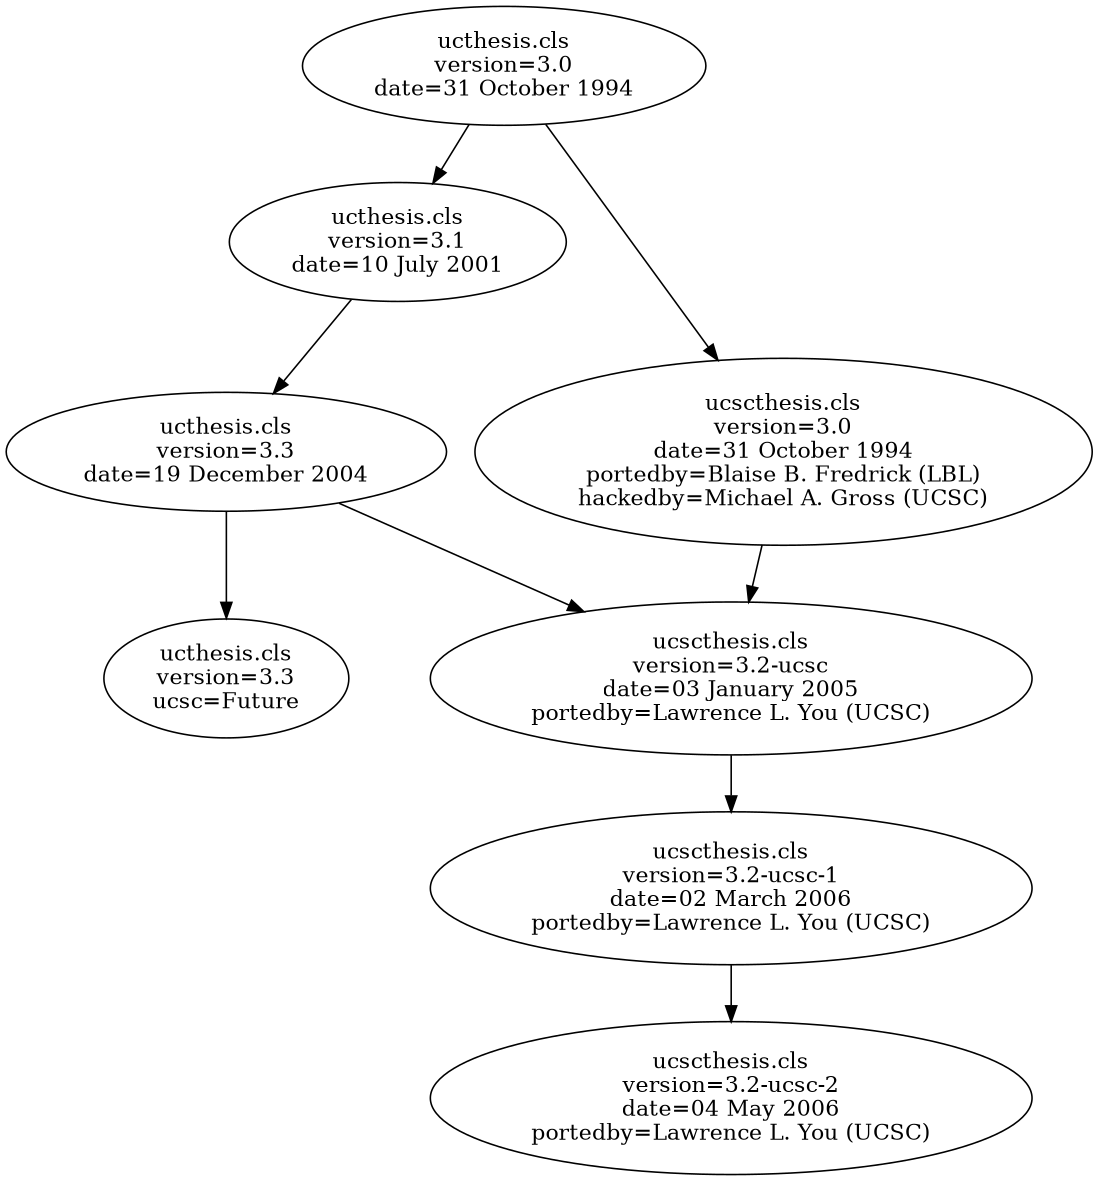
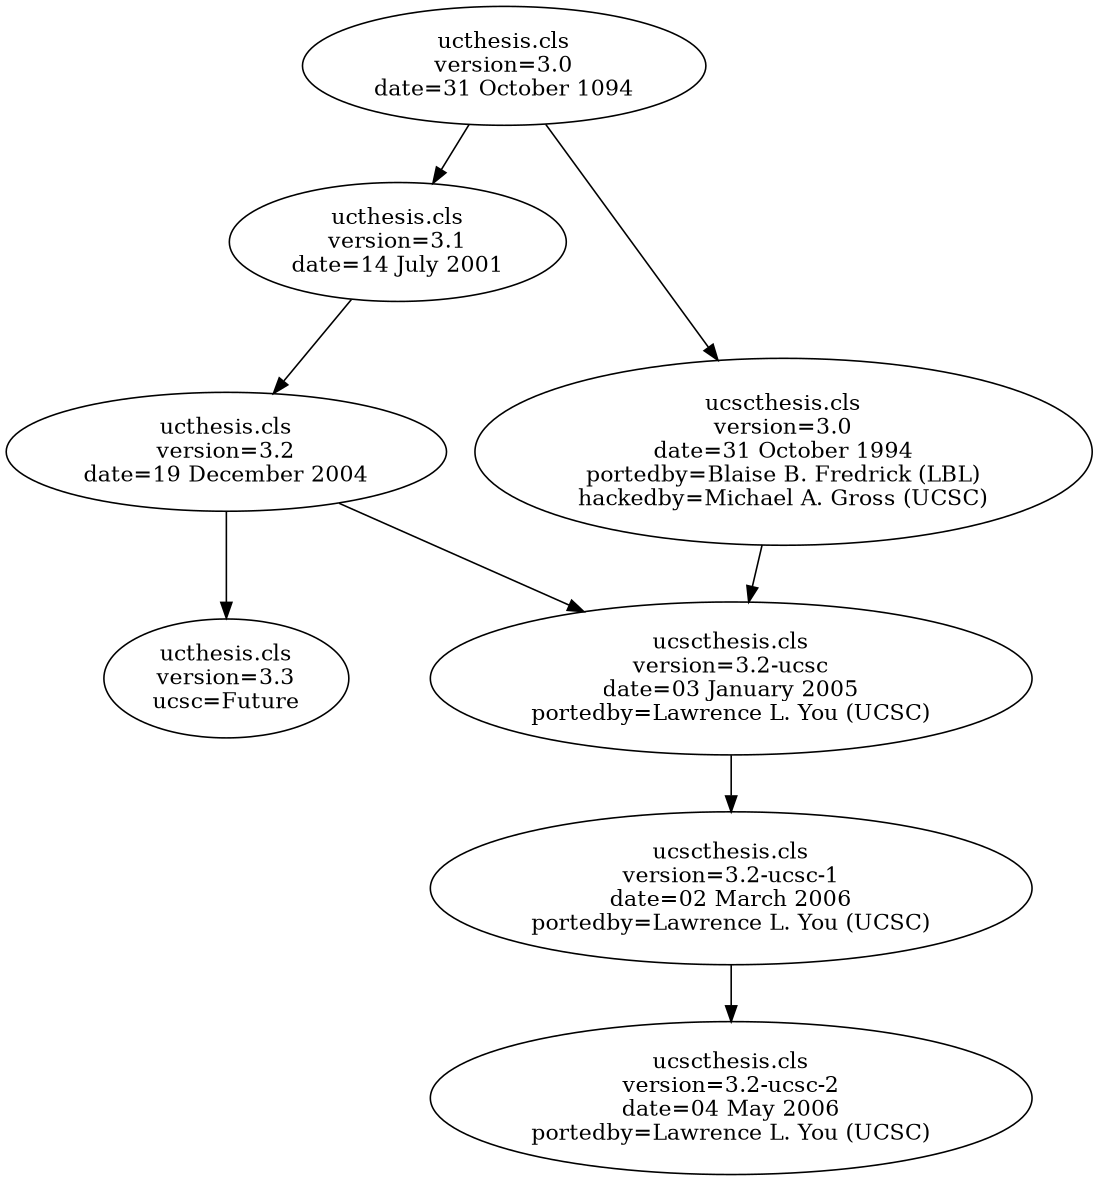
node "ucthesis.cls version=3.0 date=31 October 1994": label "ucthesis.cls version=3.0 date=31 October 1994" -> "ucthesis.cls version=3.0 date=31 October 1094"
node "ucthesis.cls version=3.1 date=10 July 2001": label "ucthesis.cls version=3.1 date=10 July 2001" -> "ucthesis.cls version=3.1 date=14 July 2001"
node "ucthesis.cls version=3.3 date=19 December 2004": label "ucthesis.cls version=3.3 date=19 December 2004" -> "ucthesis.cls version=3.2 date=19 December 2004"
